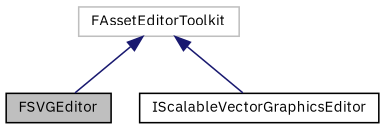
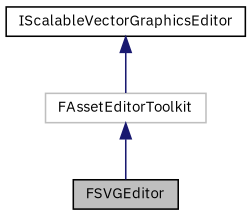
edge "IScalableVectorGraphicsEditor" -> "FAssetEditorToolkit": reversed
